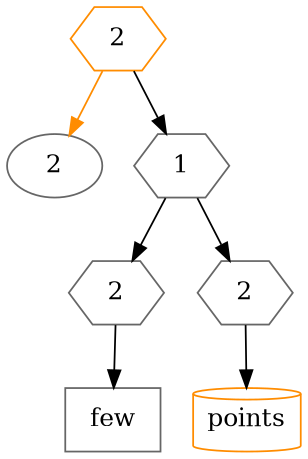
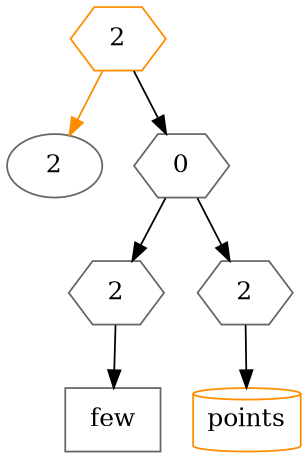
node "1": label "1" -> "0"
